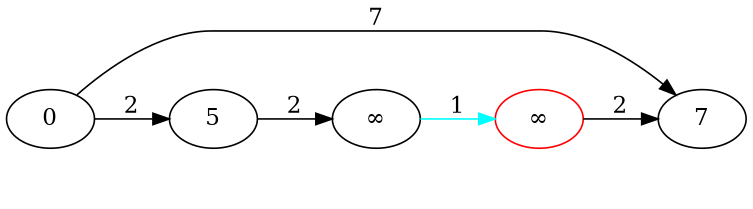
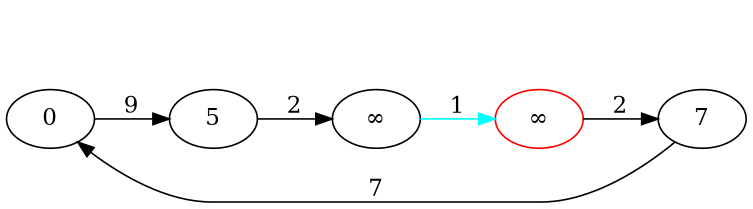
edge "0" -> "7": reversed
edge "0" -> "5": label "2" -> "9"
